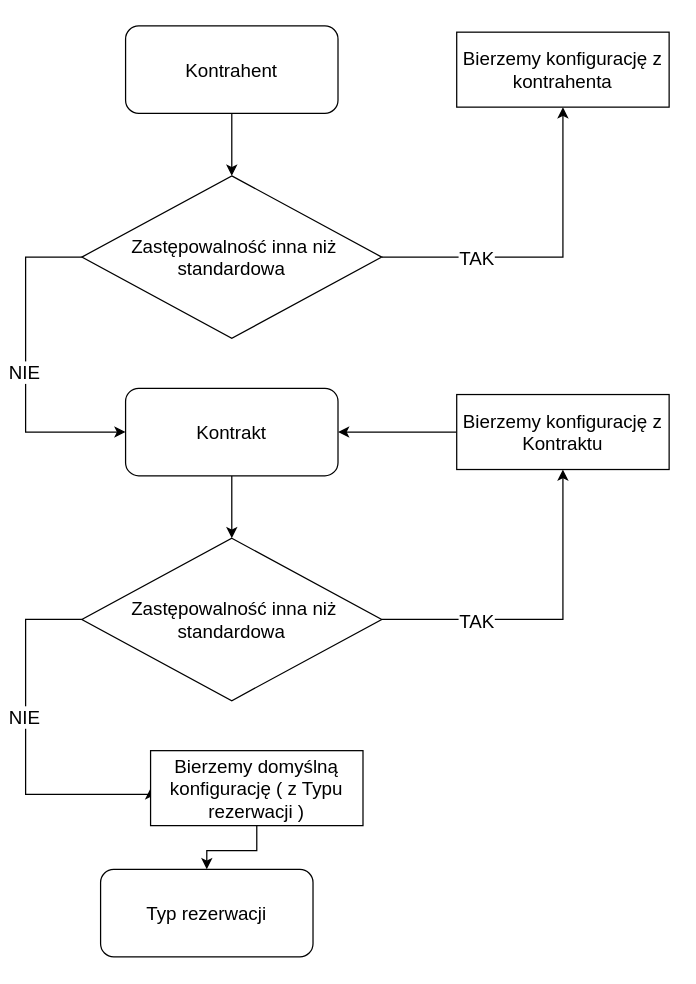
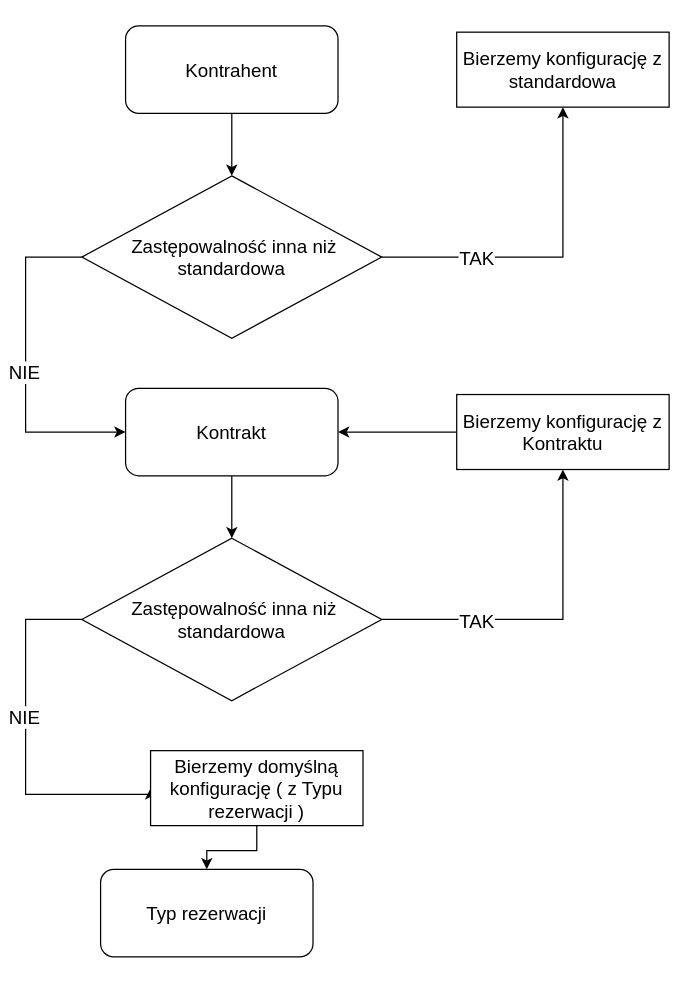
node "Bierzemy konfigurację z kontrahenta": label "Bierzemy konfigurację z kontrahenta" -> "Bierzemy konfigurację z standardowa"
